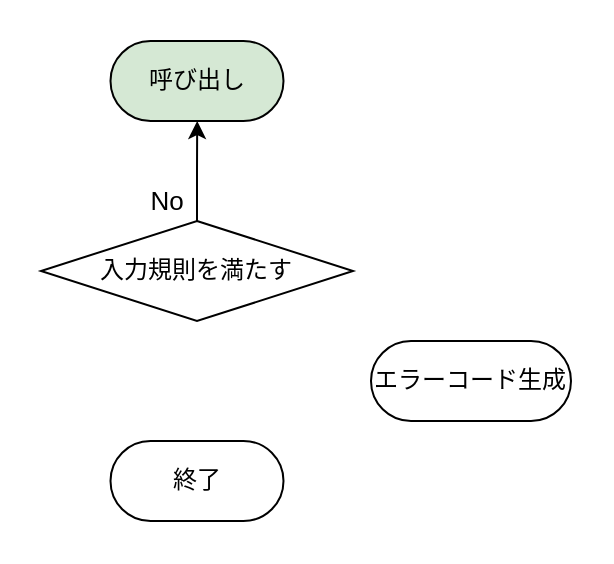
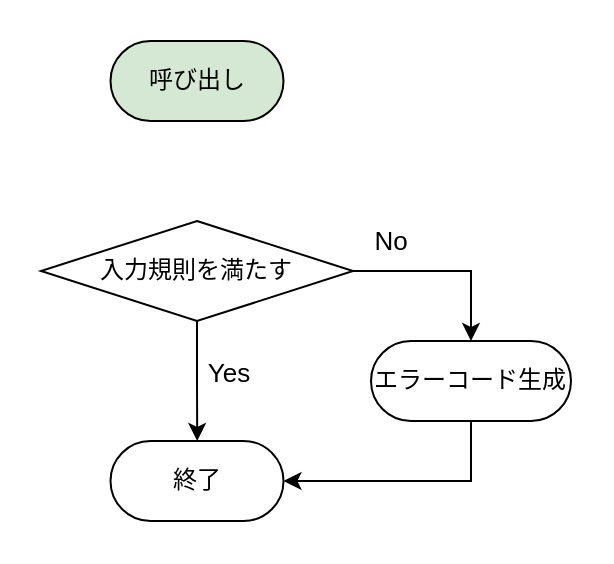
edge "入力規則を満たす" -> "呼び出し": now "入力規則を満たす" -> "エラーコード生成"
edge "入力規則を満たす" -> "終了": added, label "Yes"
edge "エラーコード生成" -> "終了": added
